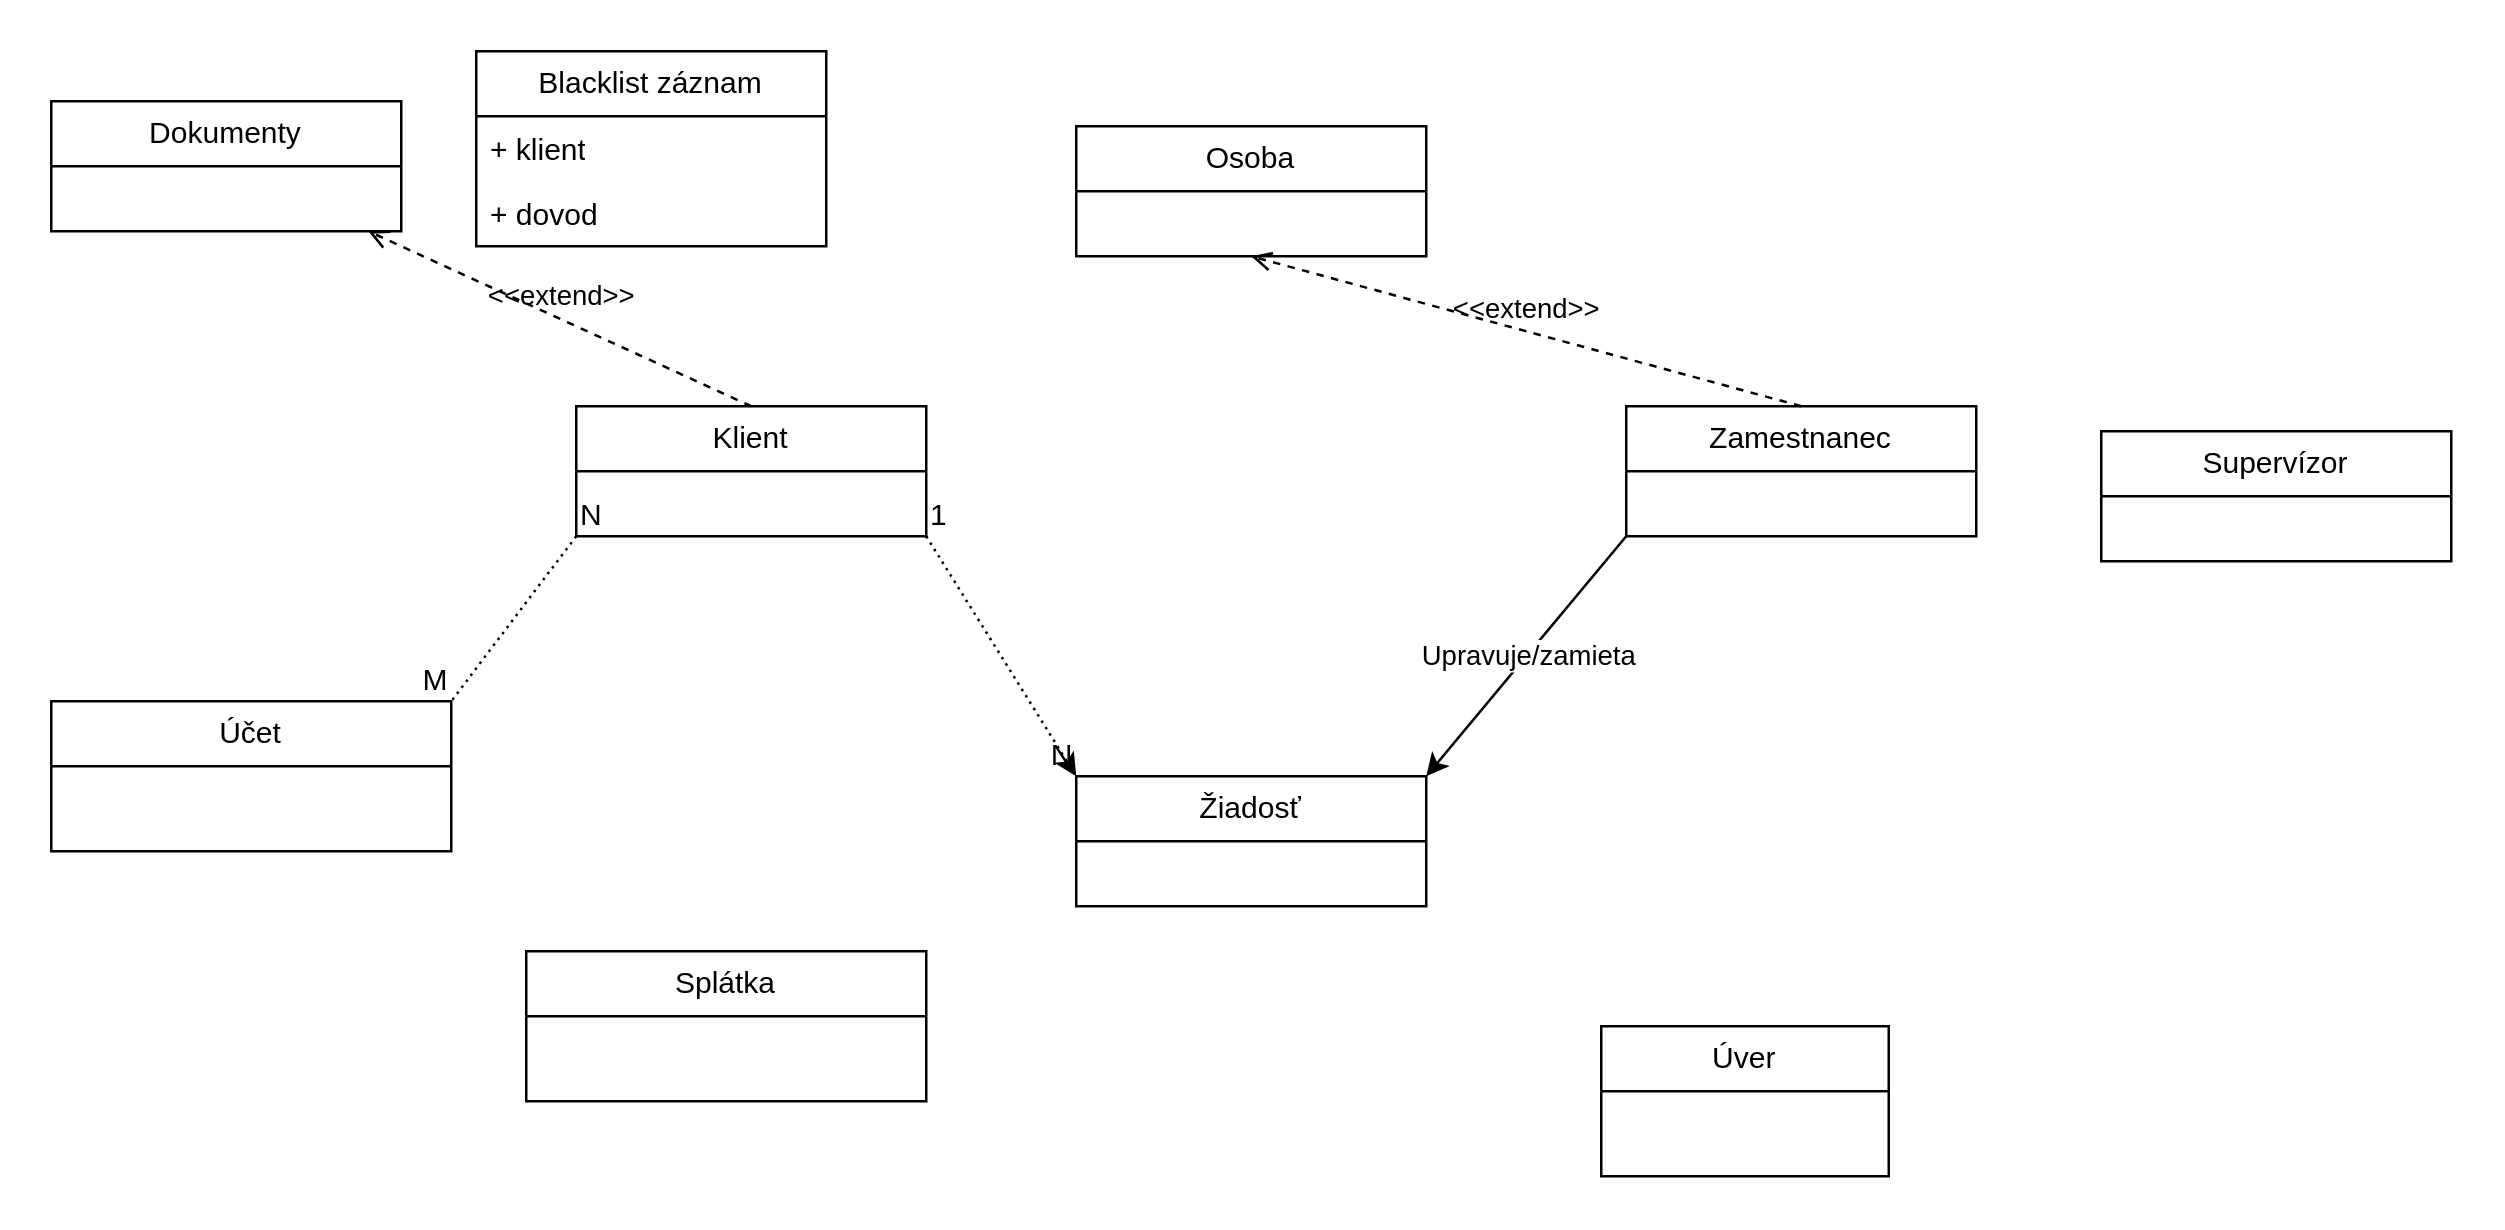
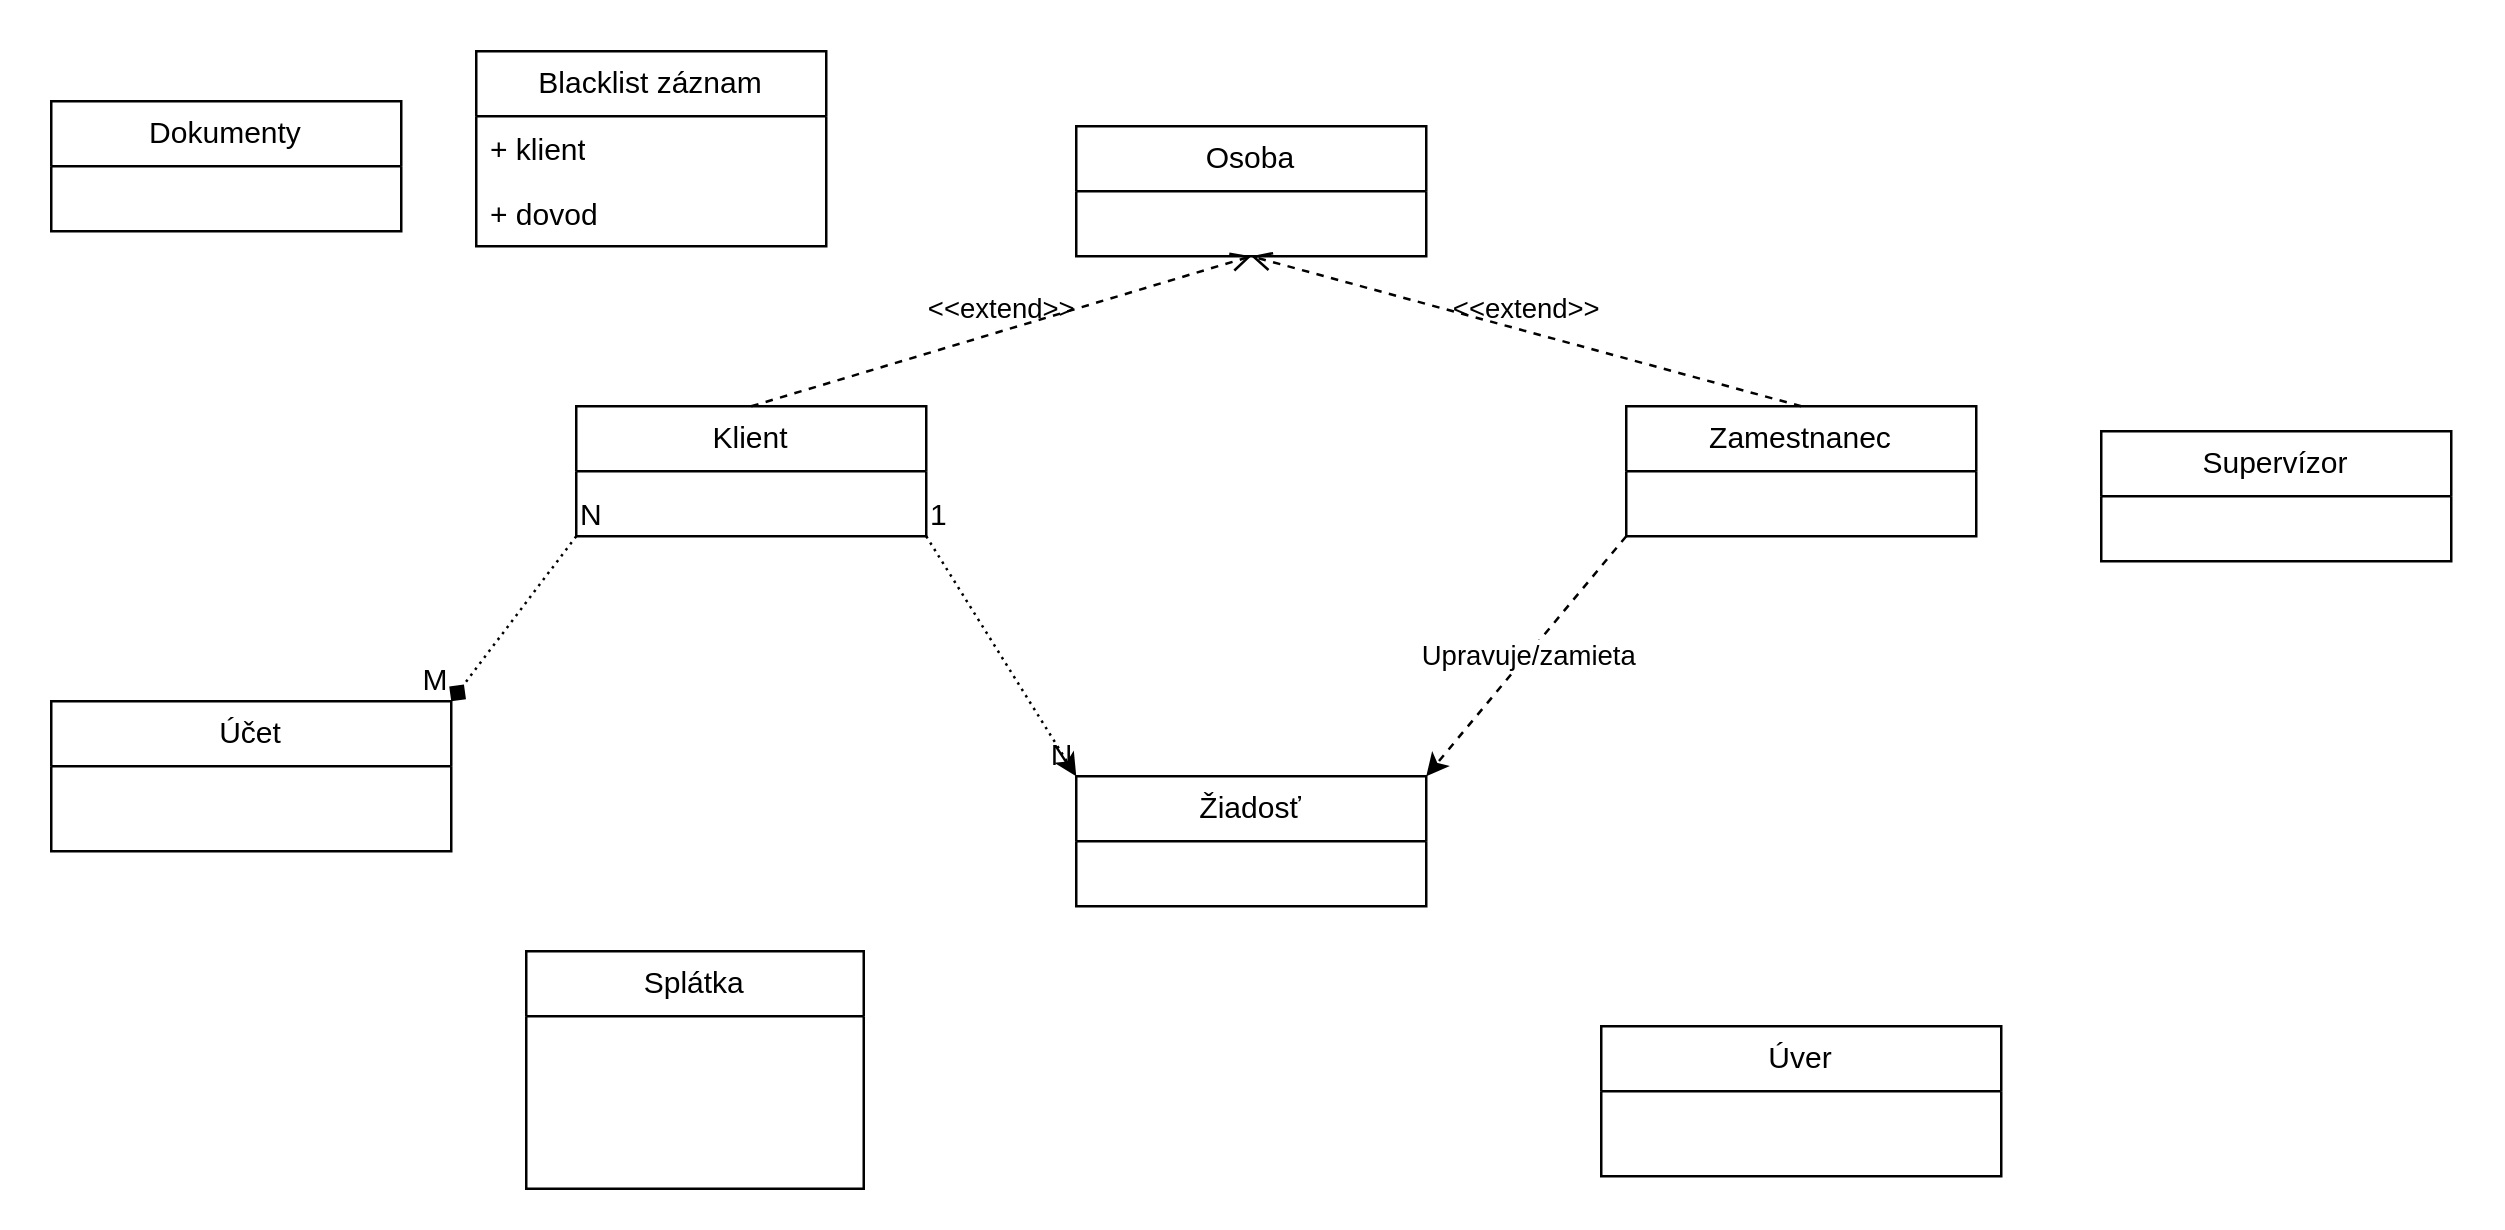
edge "Klient" -> "Dokumenty": now "Klient" -> "Osoba"
edge "Zamestnanec" -> "Žiadosť": style solid -> dashed
edge "Klient" -- "Účet": arrowhead none -> diamond
node "Splátka": size 400x150 -> 338x238
node "Úver": size 288x150 -> 400x150
